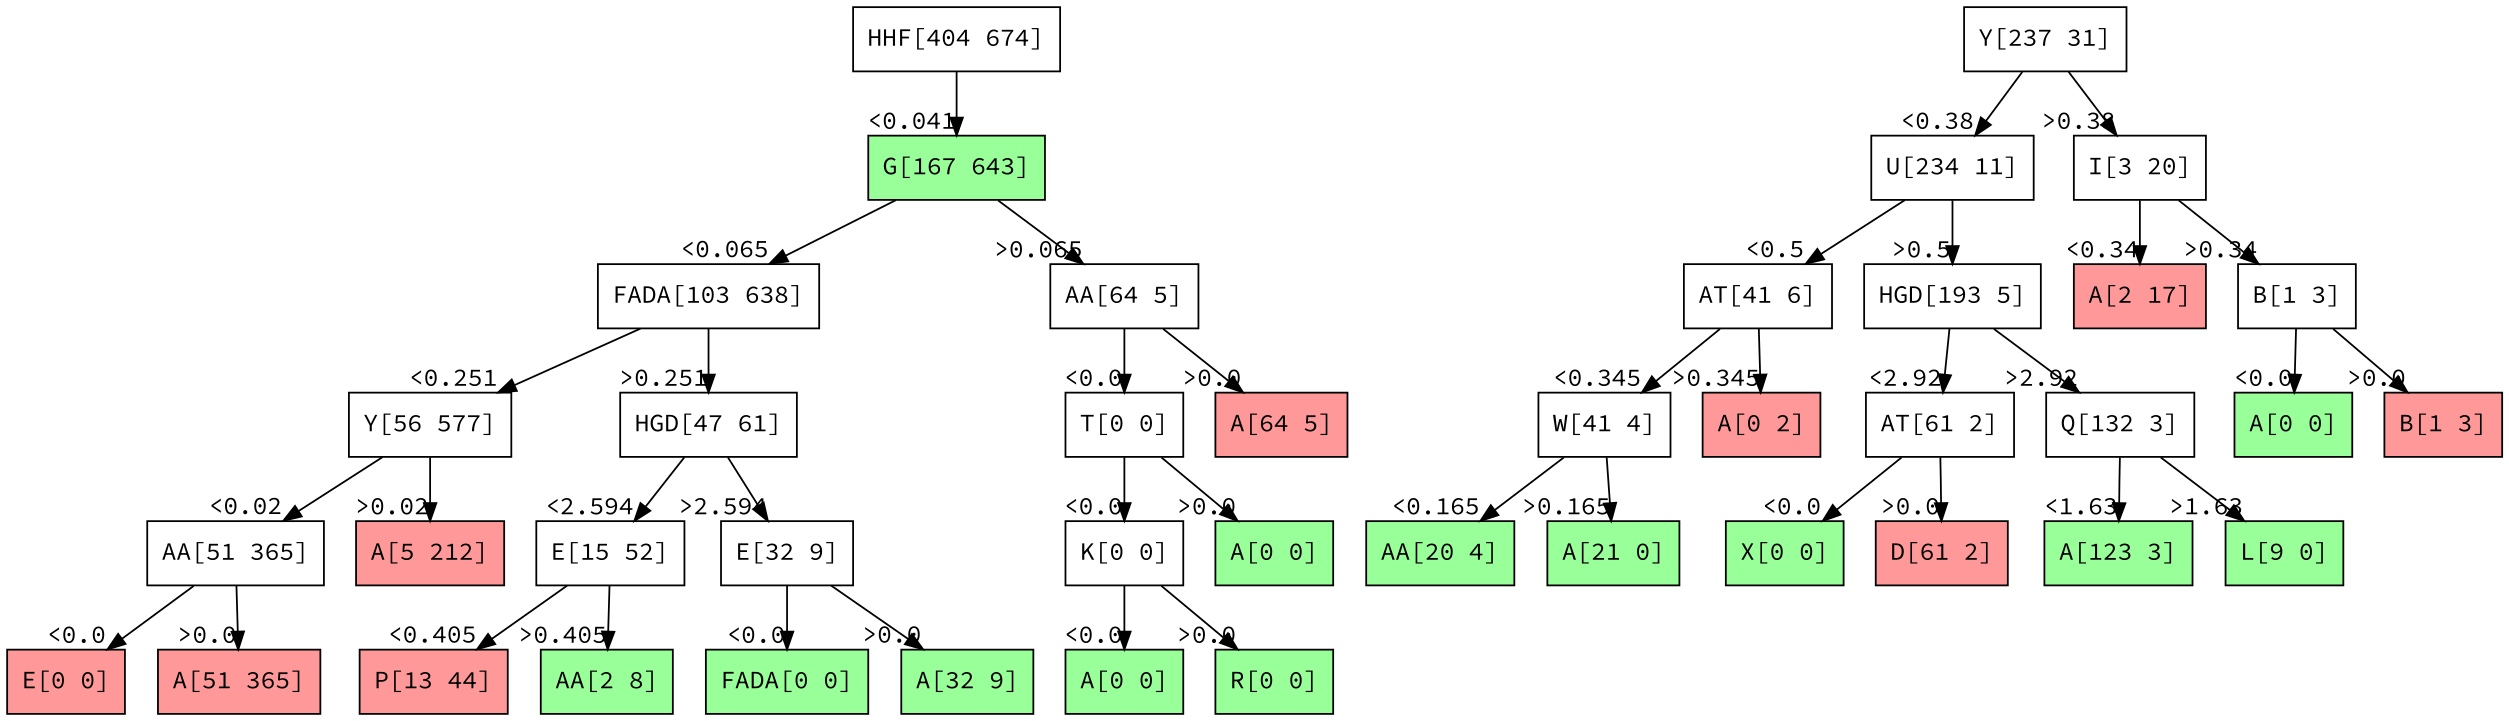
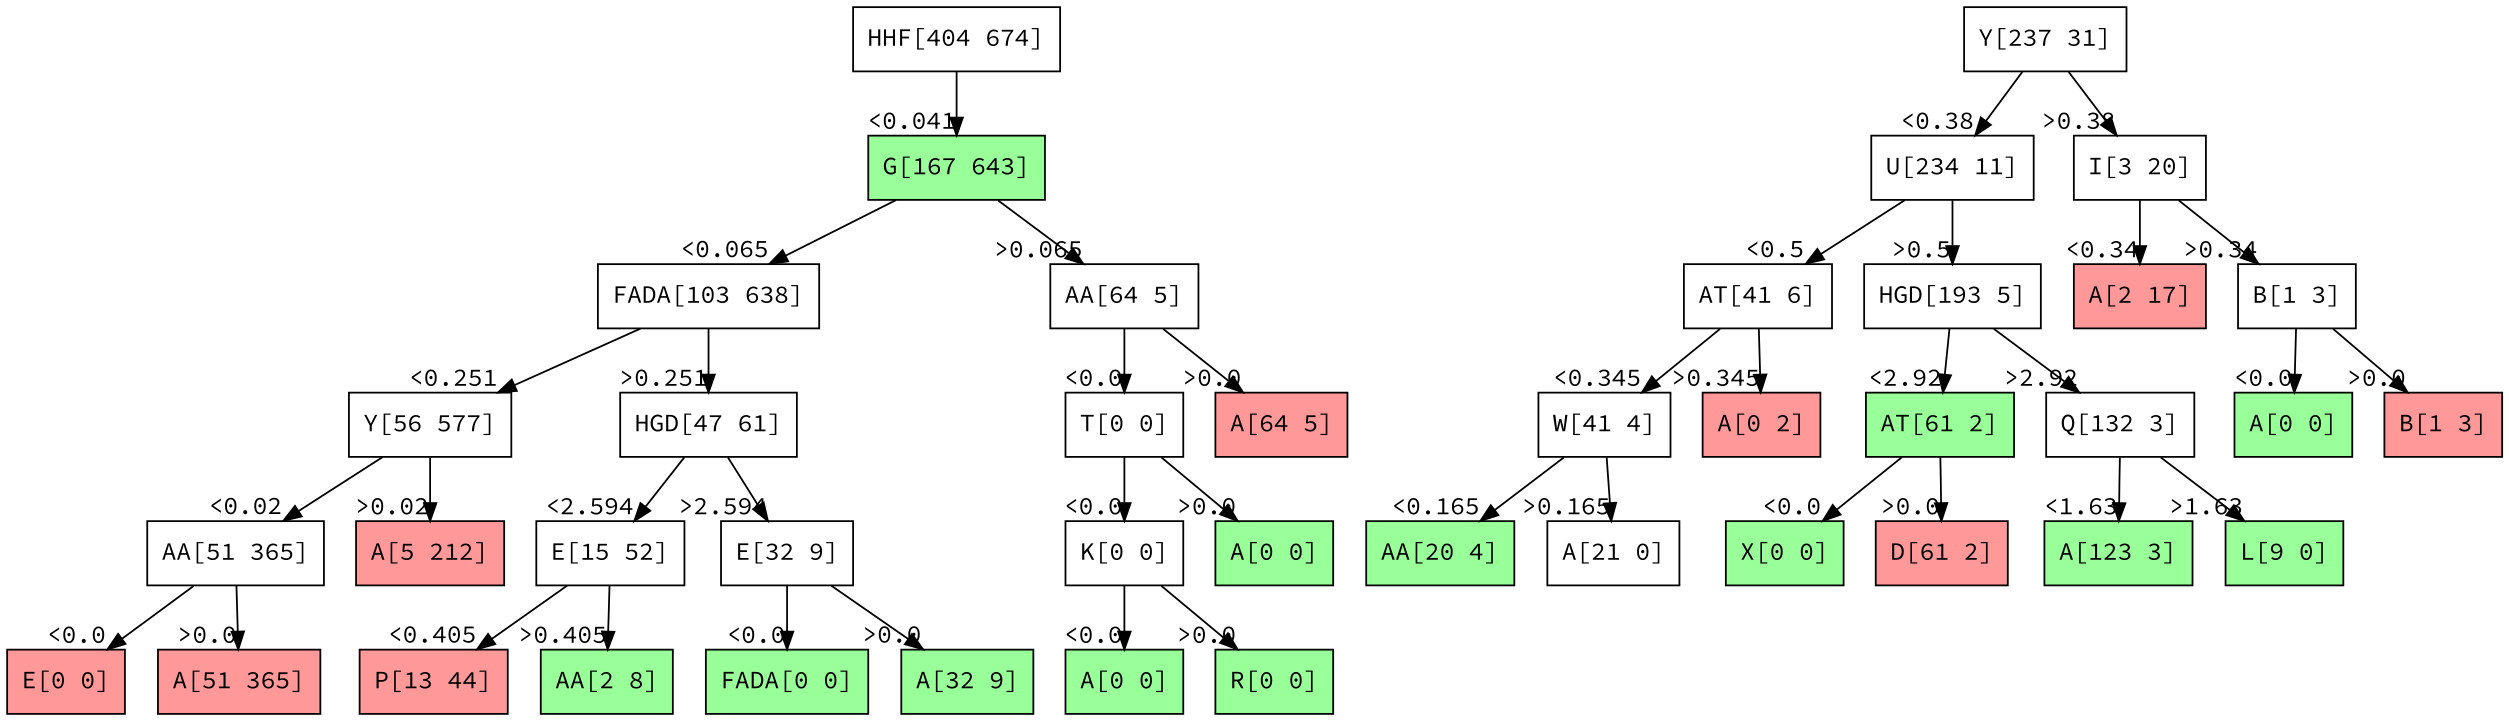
node "AT[61 2]": fillcolor #ffffff -> #99ff99
node "A[21 0]": fillcolor #99ff99 -> #ffffff
